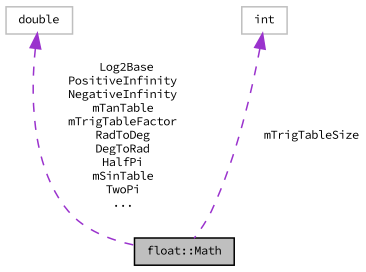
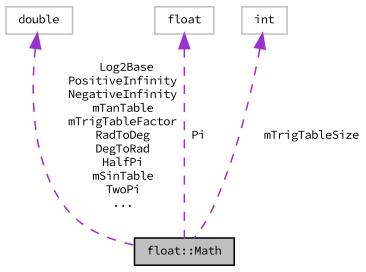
node "float": added
